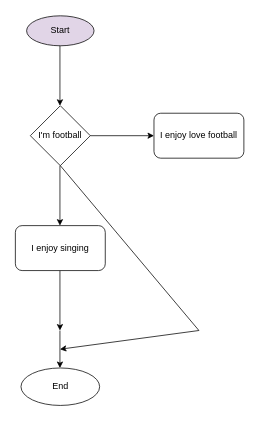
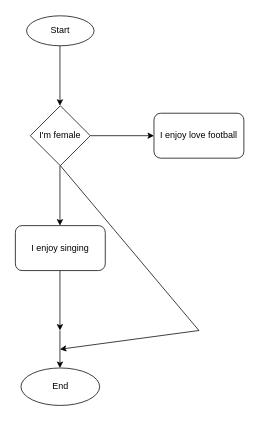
node "Start": fillcolor #e1d5e7 -> #ffffff
node "I'm football": label "I'm football" -> "I'm female"
